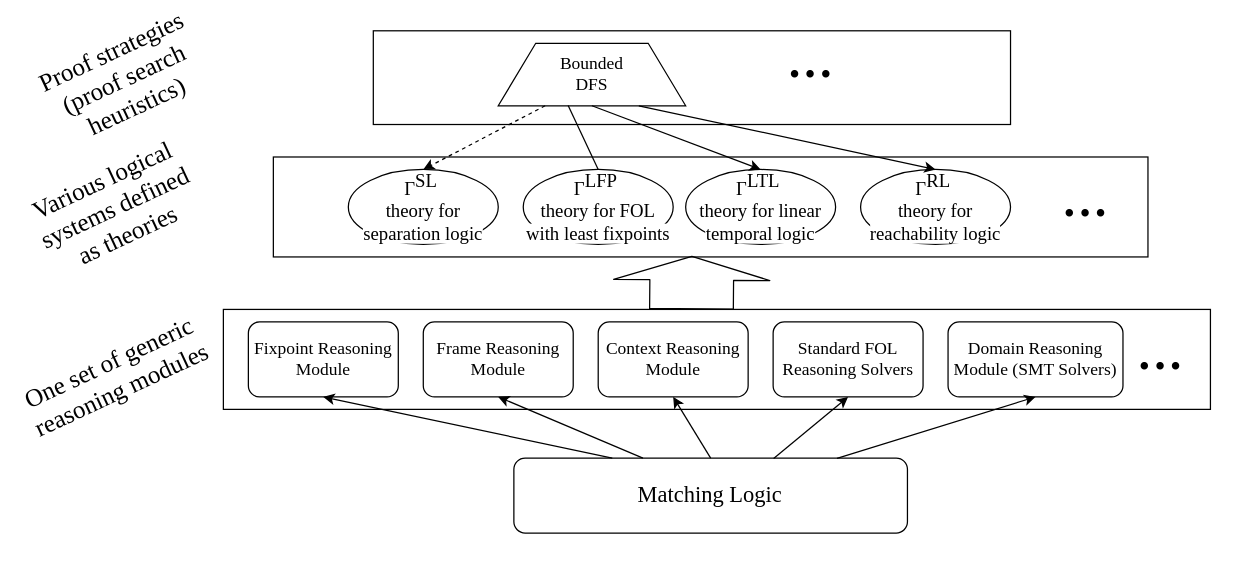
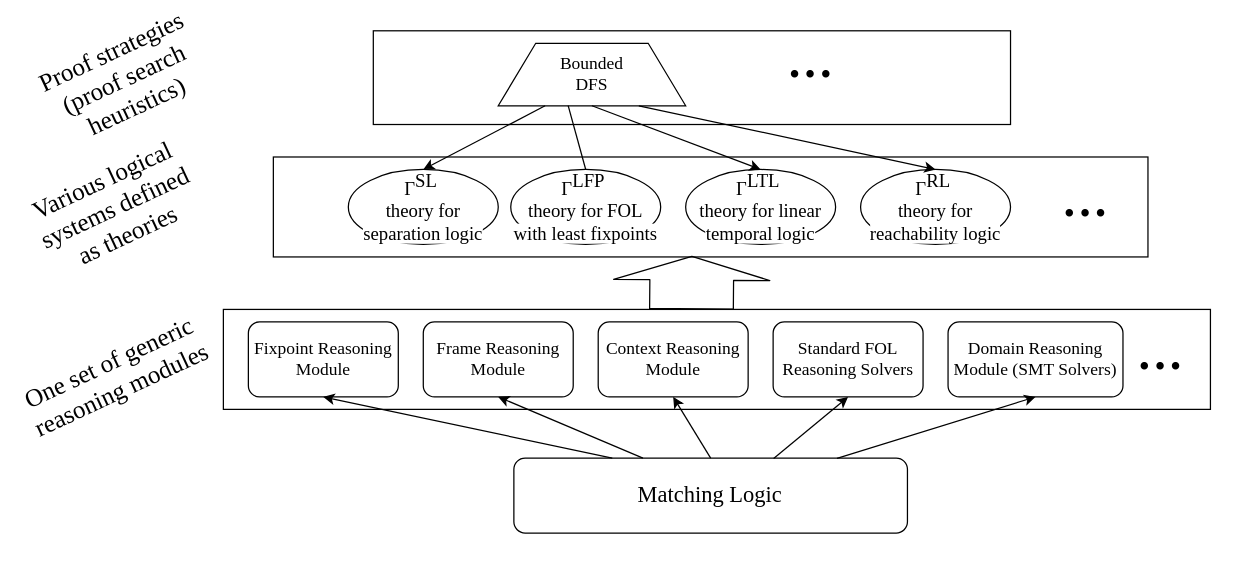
edge "Bounded DFS" -> "ΓSL theory for separation logic": style dashed -> solid
node "ΓLFP theory for FOL with least fixpoints": moved (598, 207) -> (585, 207)
